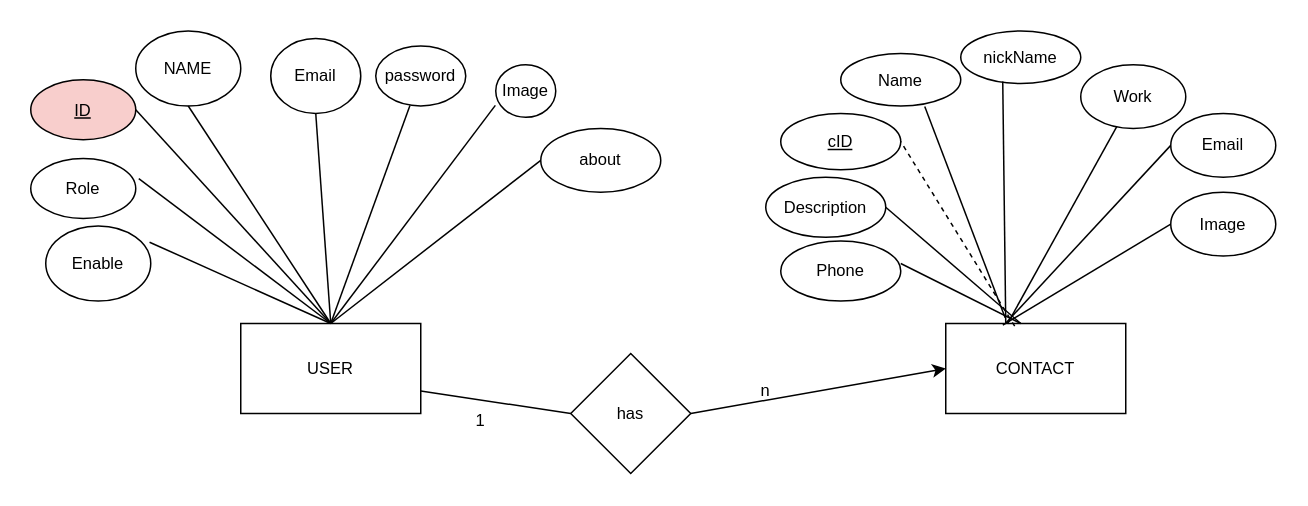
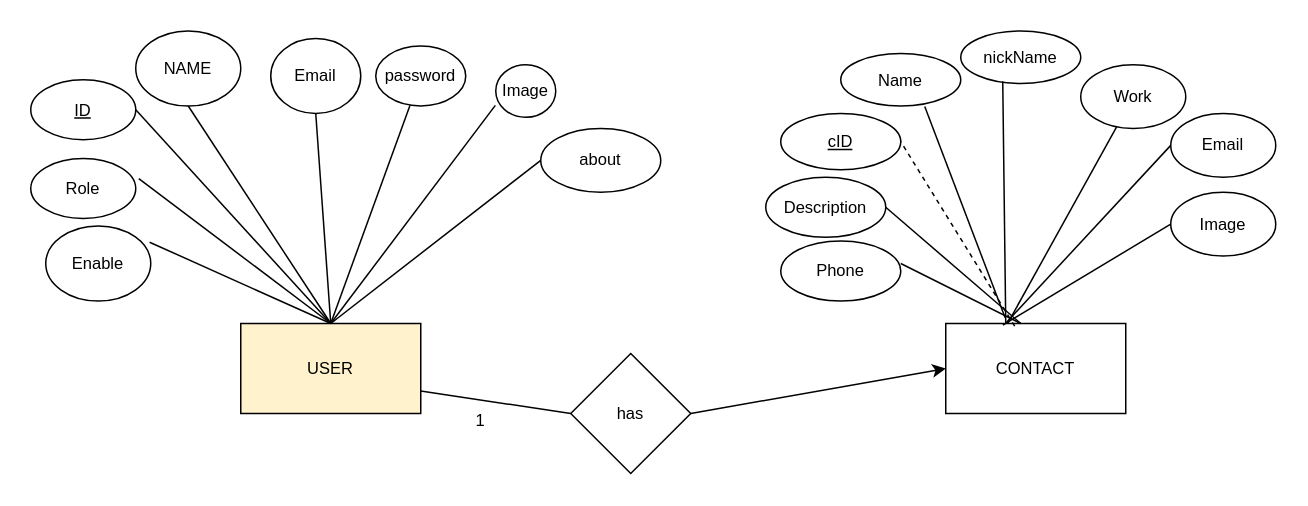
node "ID": fillcolor #f8cecc -> #ffffff
node "USER": fillcolor #ffffff -> #fff2cc
node "n": removed
